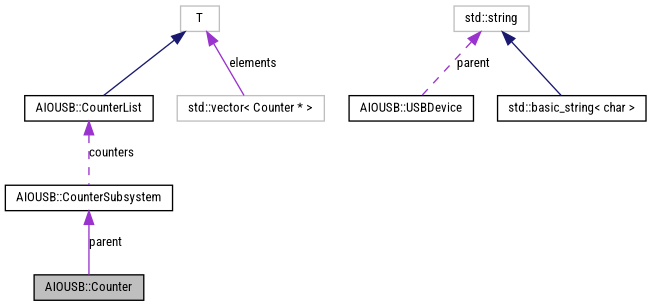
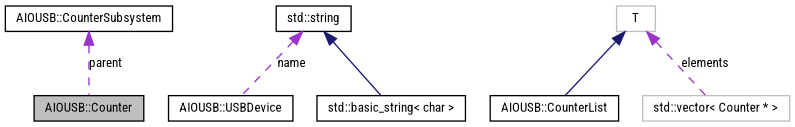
node "std::string": color grey75 -> black
edge "AIOUSB::USBDevice" -> "std::string": label "parent" -> "name"
edge "std::vector< Counter * >" -> "T": style solid -> dashed
edge "AIOUSB::CounterSubsystem" -> "AIOUSB::CounterList": removed, label "counters"
edge "AIOUSB::Counter" -> "AIOUSB::CounterSubsystem": style solid -> dashed
